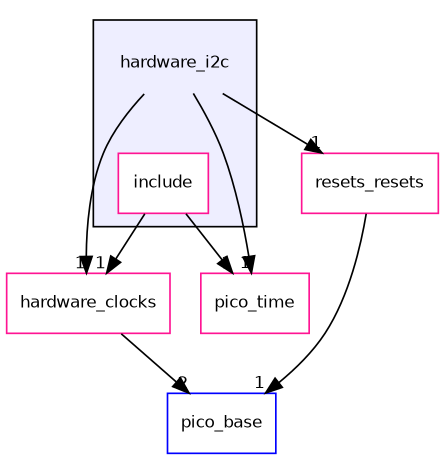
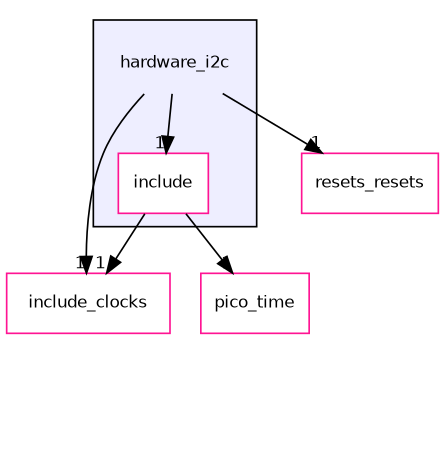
edge "hardware_i2c" -> "pico_time": now "hardware_i2c" -> "include"
node "hardware_clocks": label "hardware_clocks" -> "include_clocks"
node "pico_base": removed
